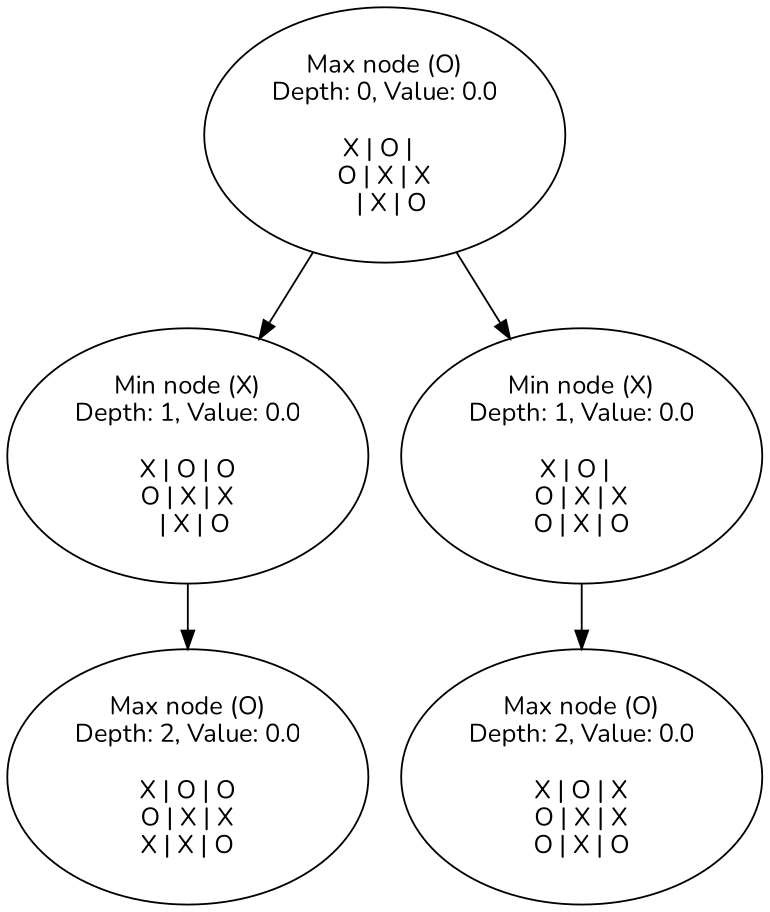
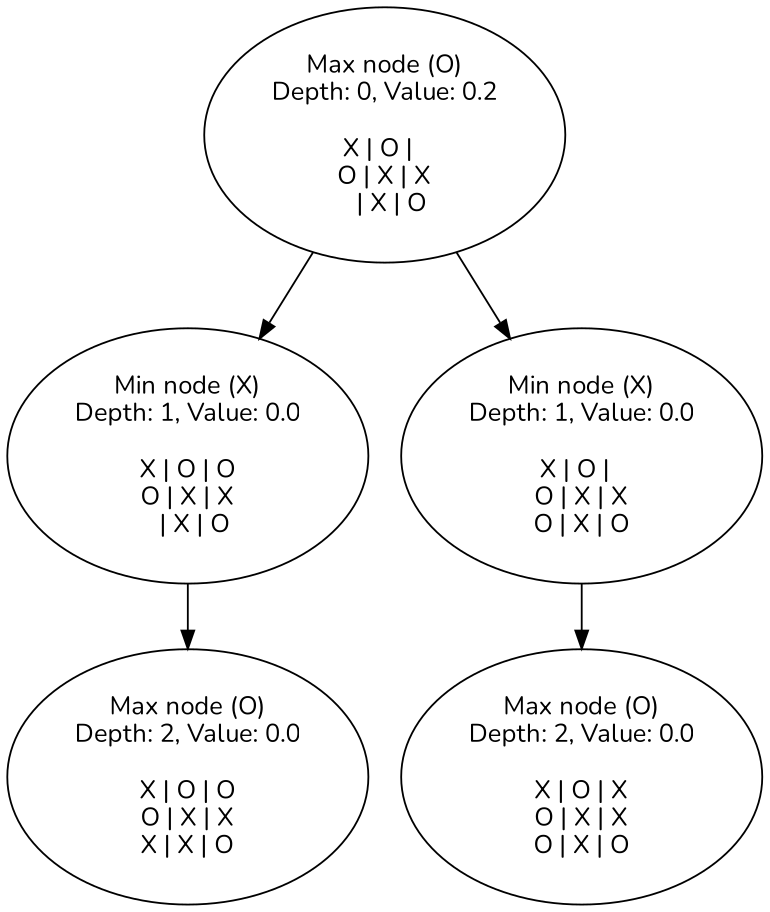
node "Max node (O) Depth: 0, Value: 0.0 X | O | O | X | X | X | O": label "Max node (O) Depth: 0, Value: 0.0 X | O | O | X | X | X | O" -> "Max node (O) Depth: 0, Value: 0.2 X | O | O | X | X | X | O"
